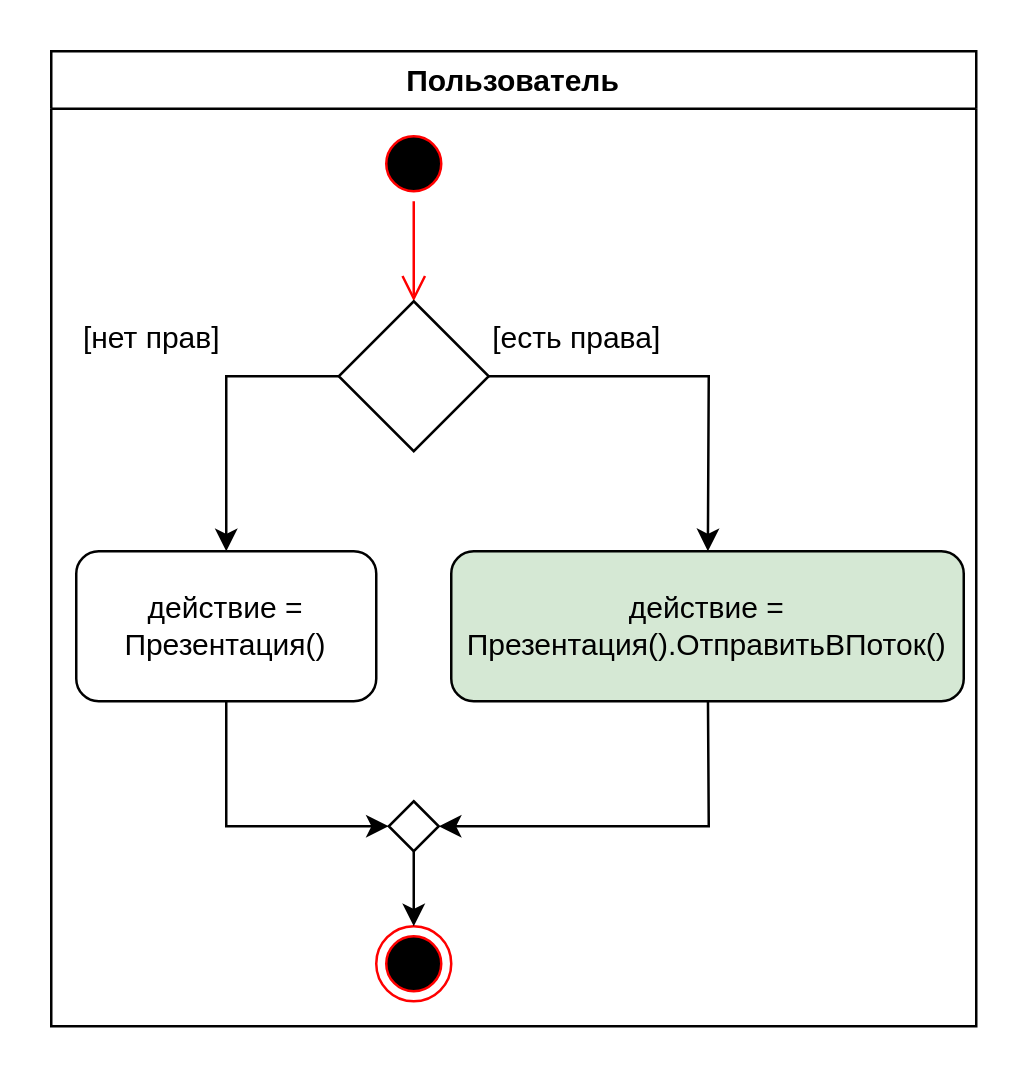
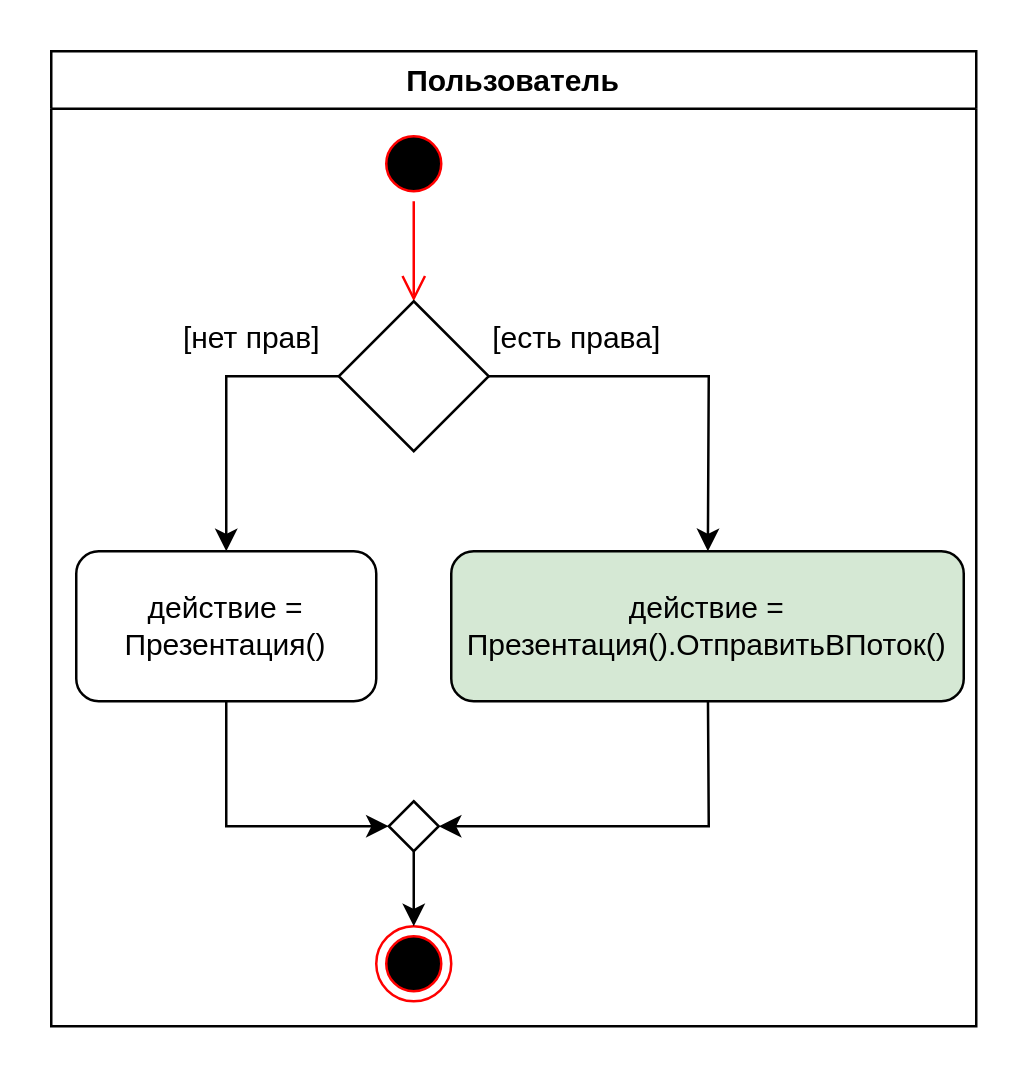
node "[нет прав]": moved (151, 339) -> (251, 339)
